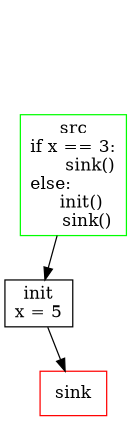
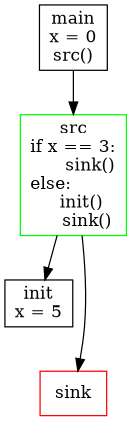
node "main x = 0 src()": added
edge "init x = 5" -> "sink": now "src if x == 3: sink() else: init() sink()" -> "sink"
